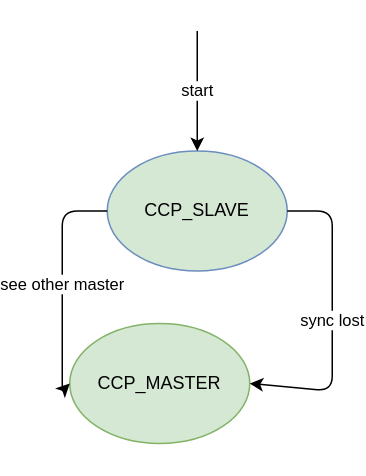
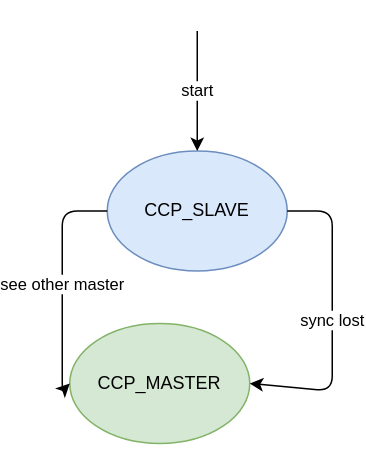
node "CCP_SLAVE": fillcolor #d5e8d4 -> #dae8fc
